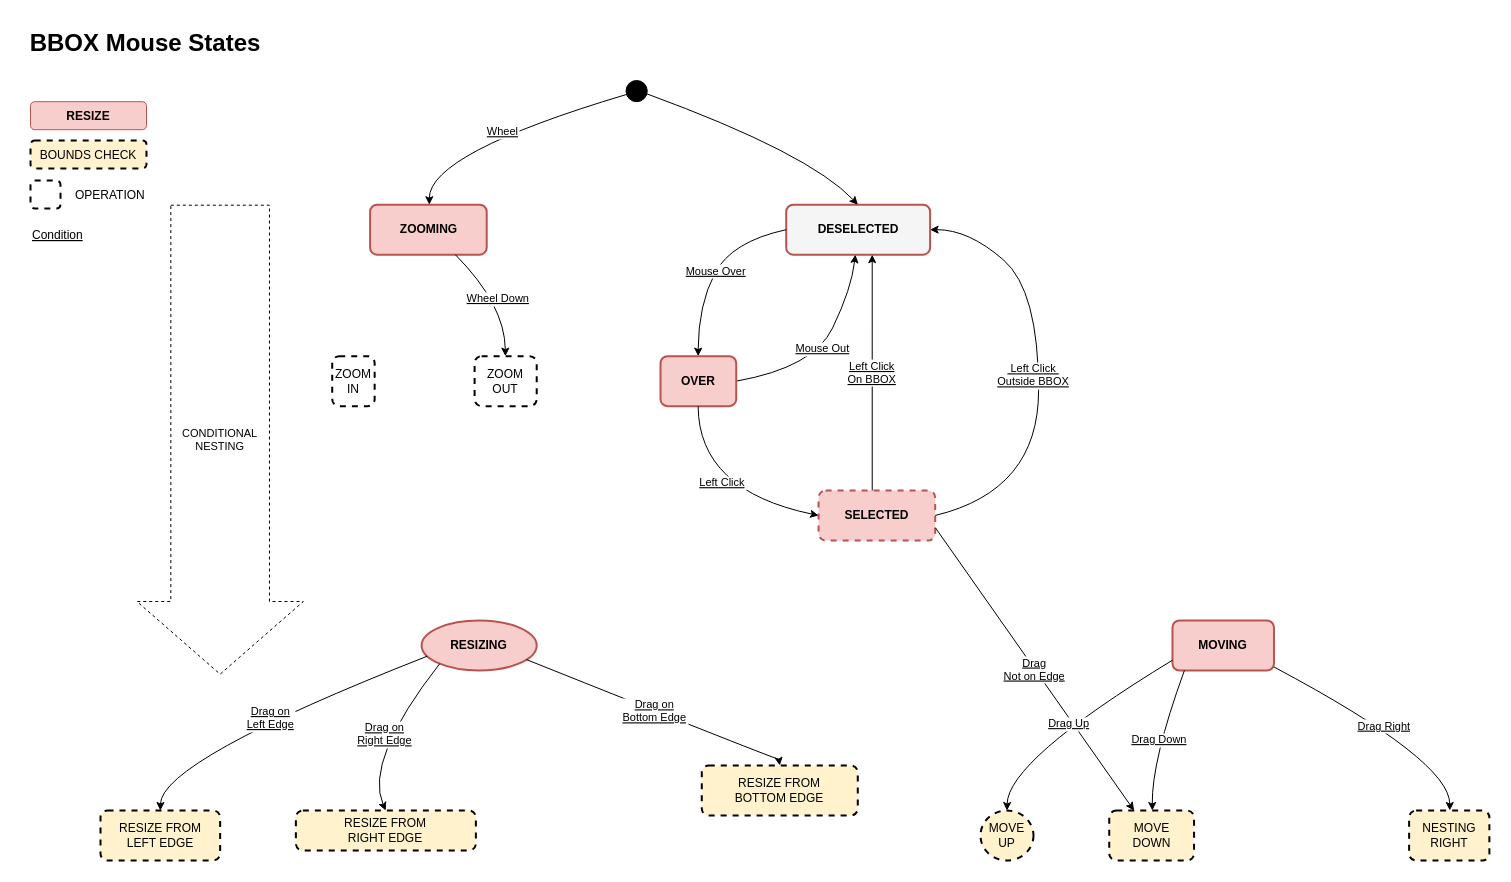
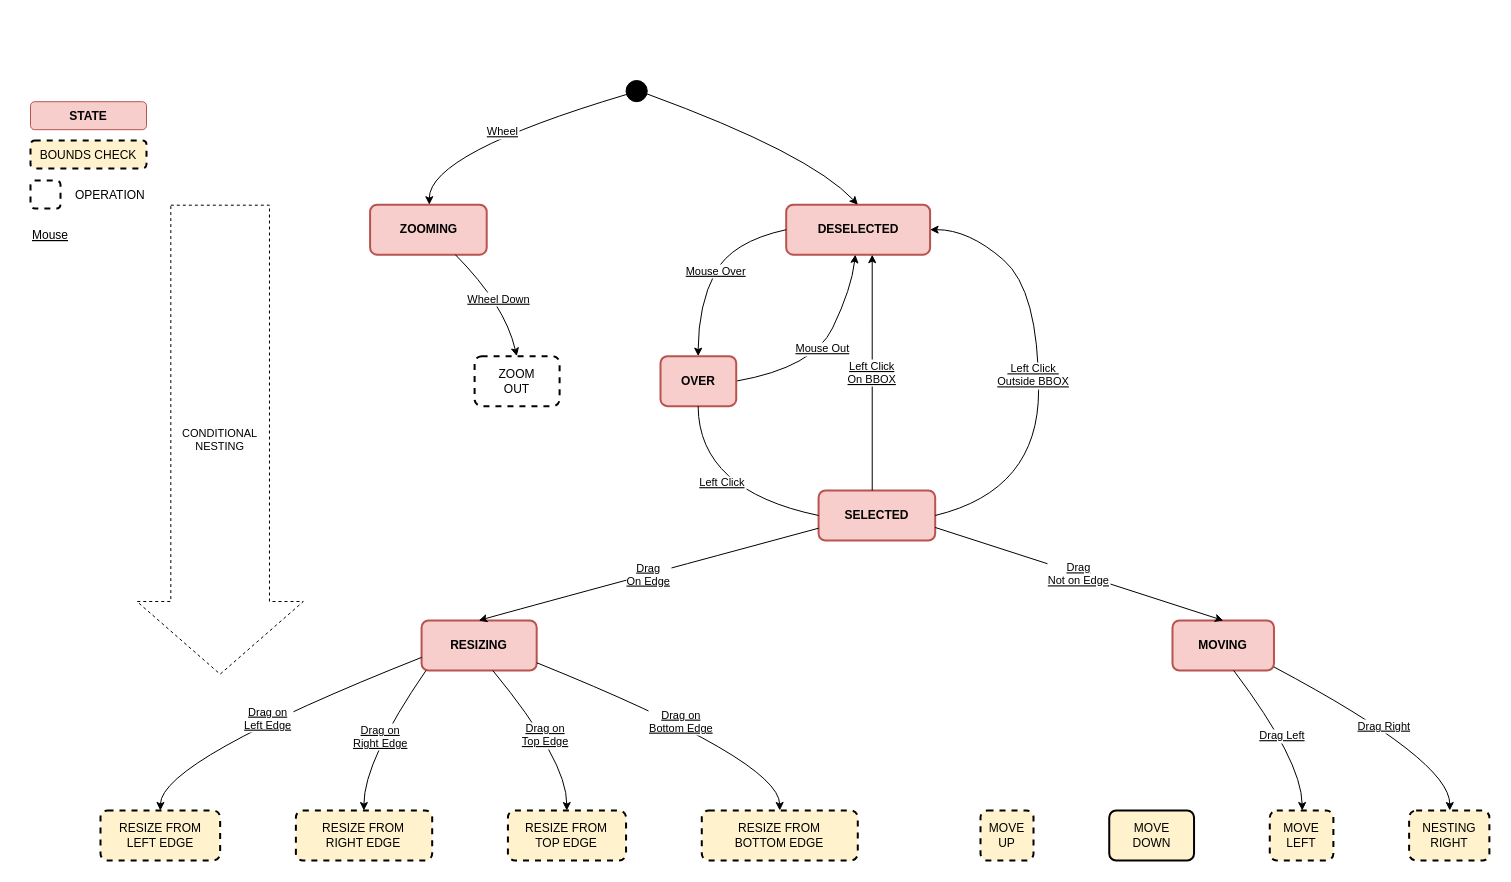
node "BBOX Mouse States": removed
node "RESIZE": label "RESIZE" -> "STATE"
node "DESELECTED": fillcolor #f5f5f5 -> #f8cecc
node "Condition": label "Condition" -> "Mouse"
node "ZOOM IN": removed
node "ZOOM OUT": size 62x50 -> 85x50
edge "OVER" -> "SELECTED": arrowhead classic -> none
node "SELECTED": style dashed -> solid
edge "SELECTED" -> "RESIZING": added, label "Drag On Edge"
node "RESIZING": shape ellipse -> rounded rectangle
edge "SELECTED" -> "MOVE DOWN": now "SELECTED" -> "MOVING"
edge "MOVING" -> "MOVE UP": removed, label "Drag Up"
edge "RESIZING" -> "RESIZE FROM TOP EDGE": added, label "Drag on Top Edge"
edge "MOVING" -> "MOVE LEFT": added, label "Drag Left"
edge "MOVING" -> "MOVE DOWN": removed, label "Drag Down"
node "RESIZE FROM BOTTOM EDGE": moved (780, 791) -> (780, 836)
node "RESIZE FROM RIGHT EDGE": size 180x40 -> 136x50
node "RESIZE FROM TOP EDGE": added
node "MOVE UP": shape ellipse -> rounded rectangle
node "MOVE DOWN": style dashed -> solid
node "MOVE LEFT": added
